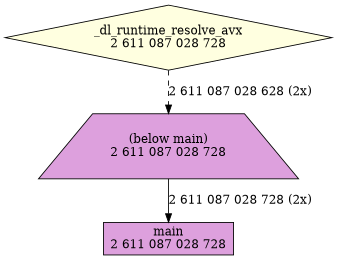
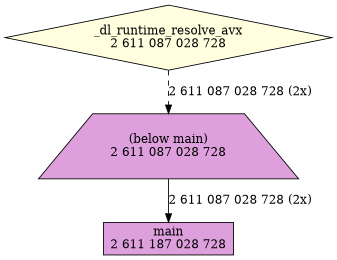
edge "_dl_runtime_resolve_avx 2 611 087 028 728" -> "(below main) 2 611 087 028 728": label "2 611 087 028 628 (2x)" -> "2 611 087 028 728 (2x)"
node "main 2 611 087 028 728": label "main 2 611 087 028 728" -> "main 2 611 187 028 728"
